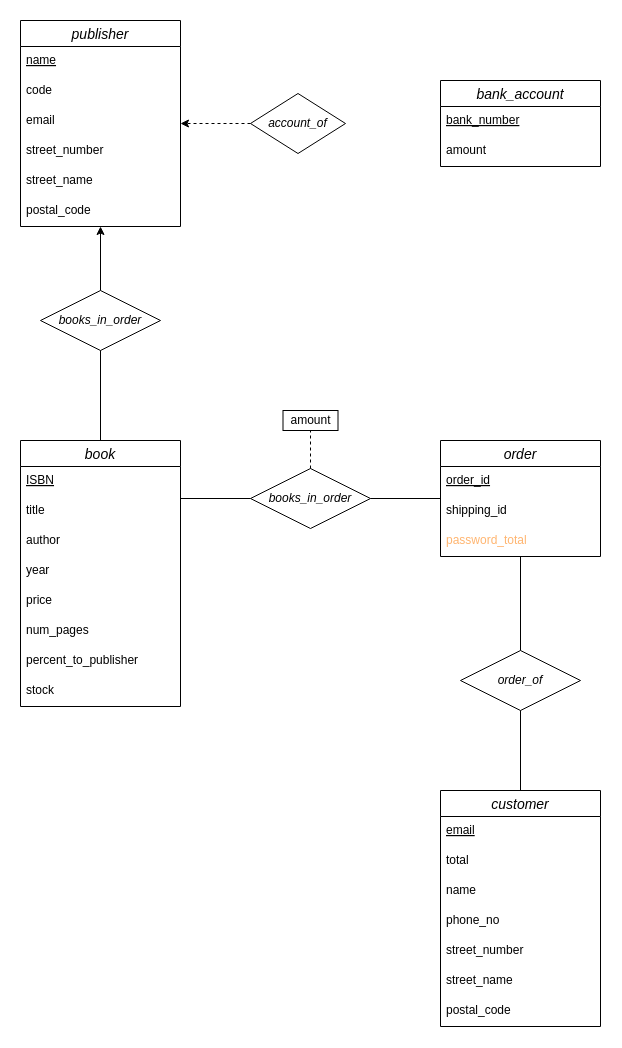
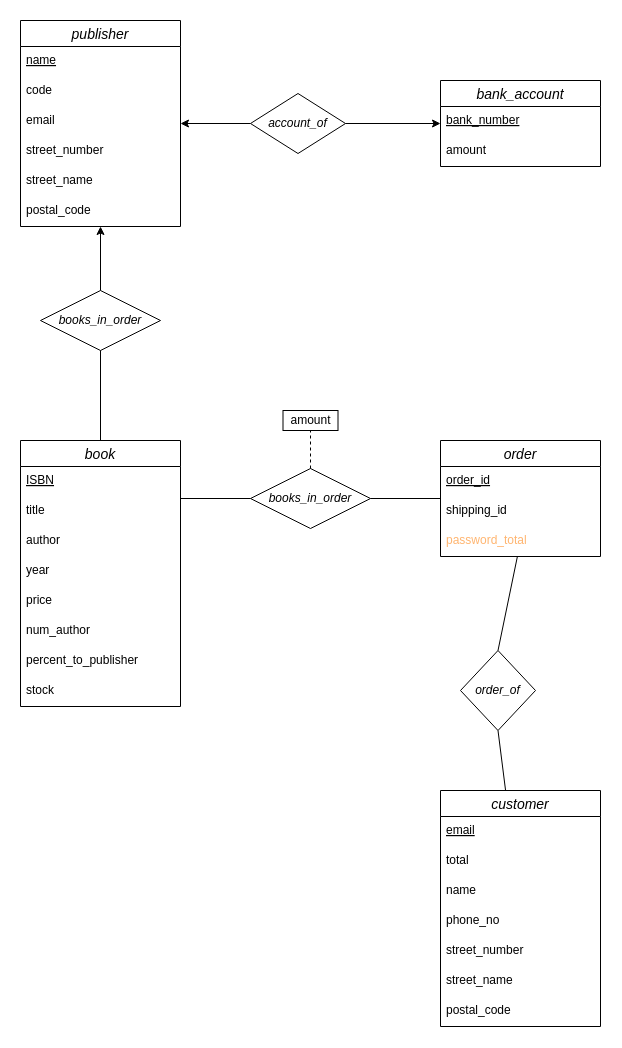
edge "account_of" -> "publisher": style dashed -> solid
edge "account_of" -> "bank_account": added
node "num_pages": label "num_pages" -> "num_author"
node "order_of": size 120x60 -> 75x80
